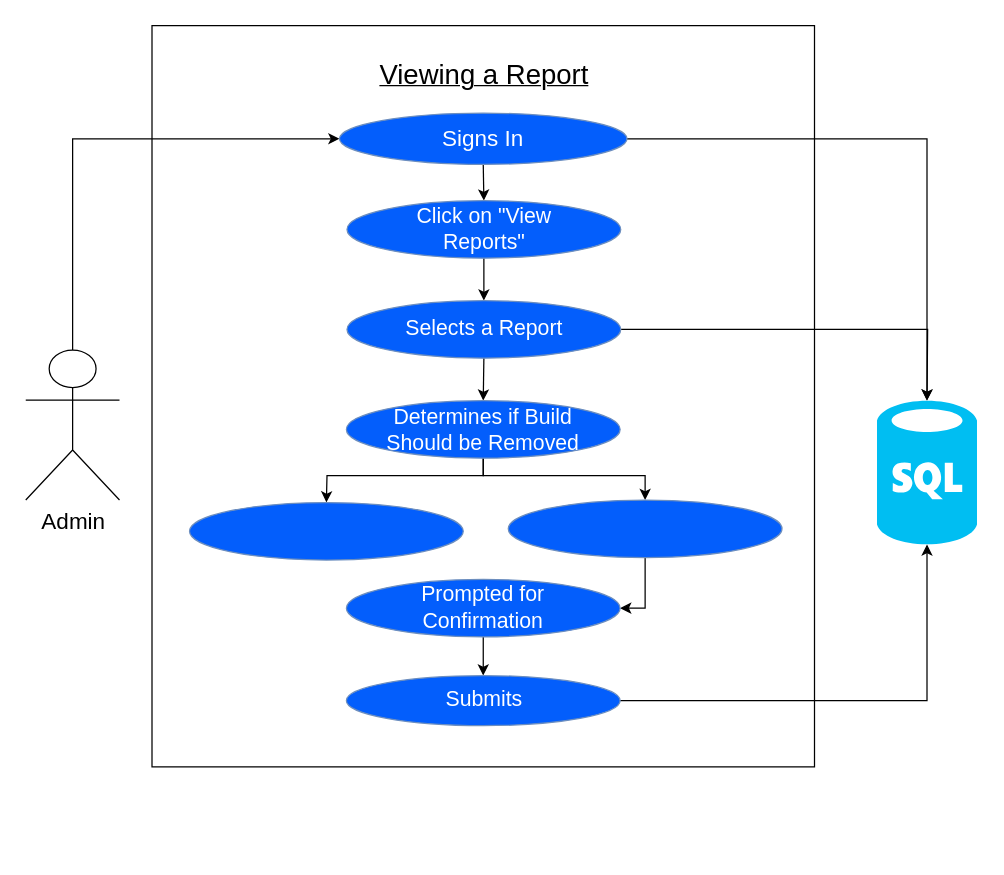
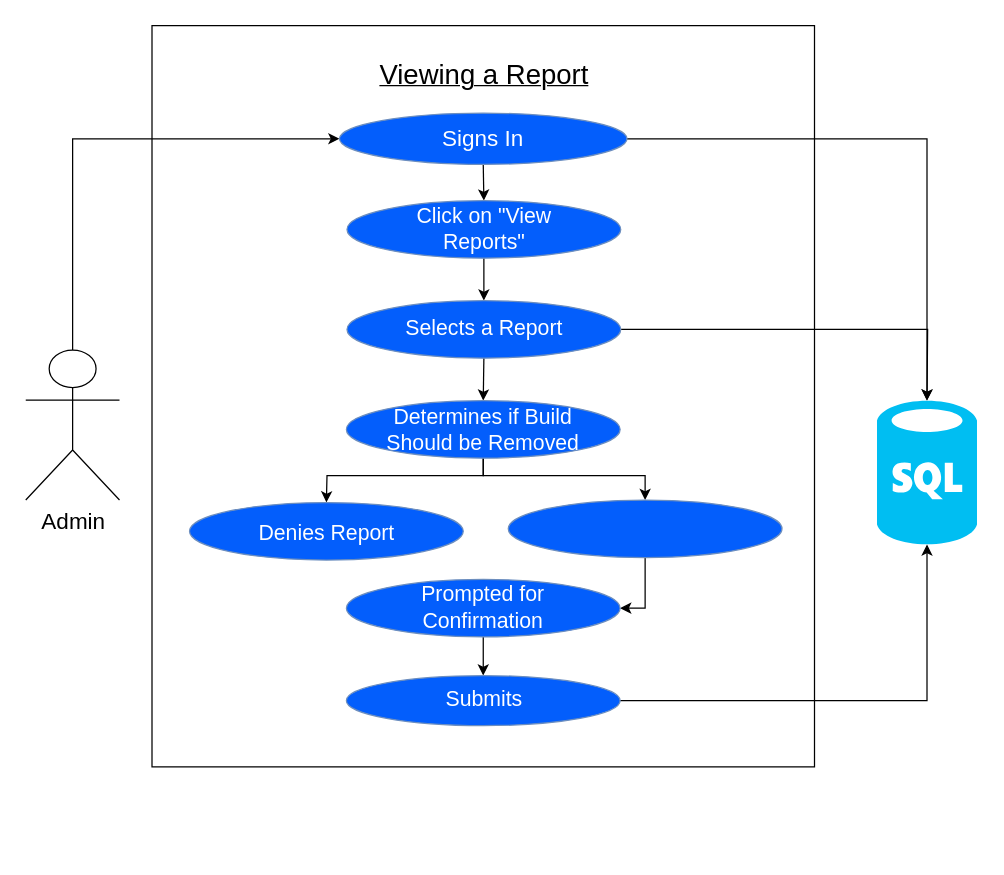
node "Denies Report": added
